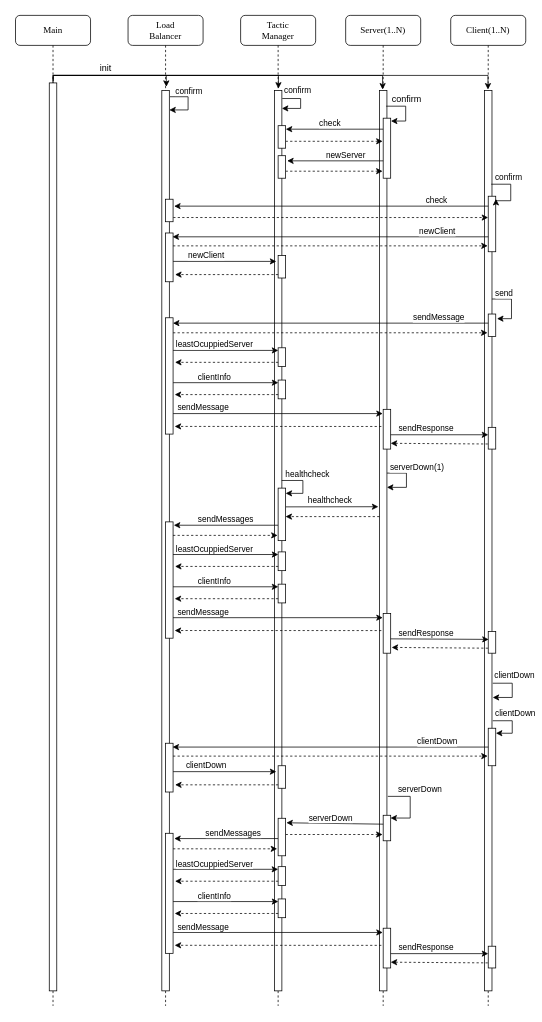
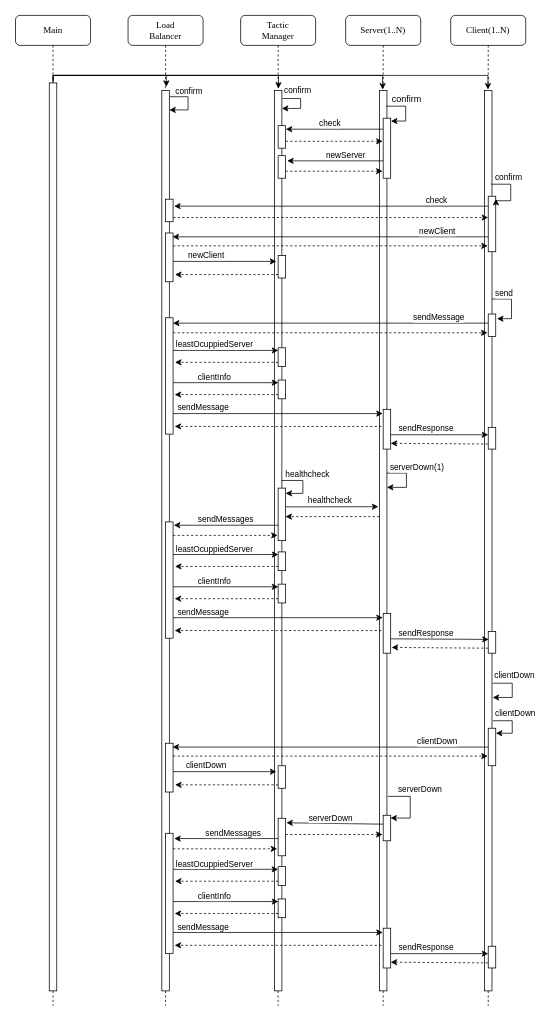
node "init": removed
